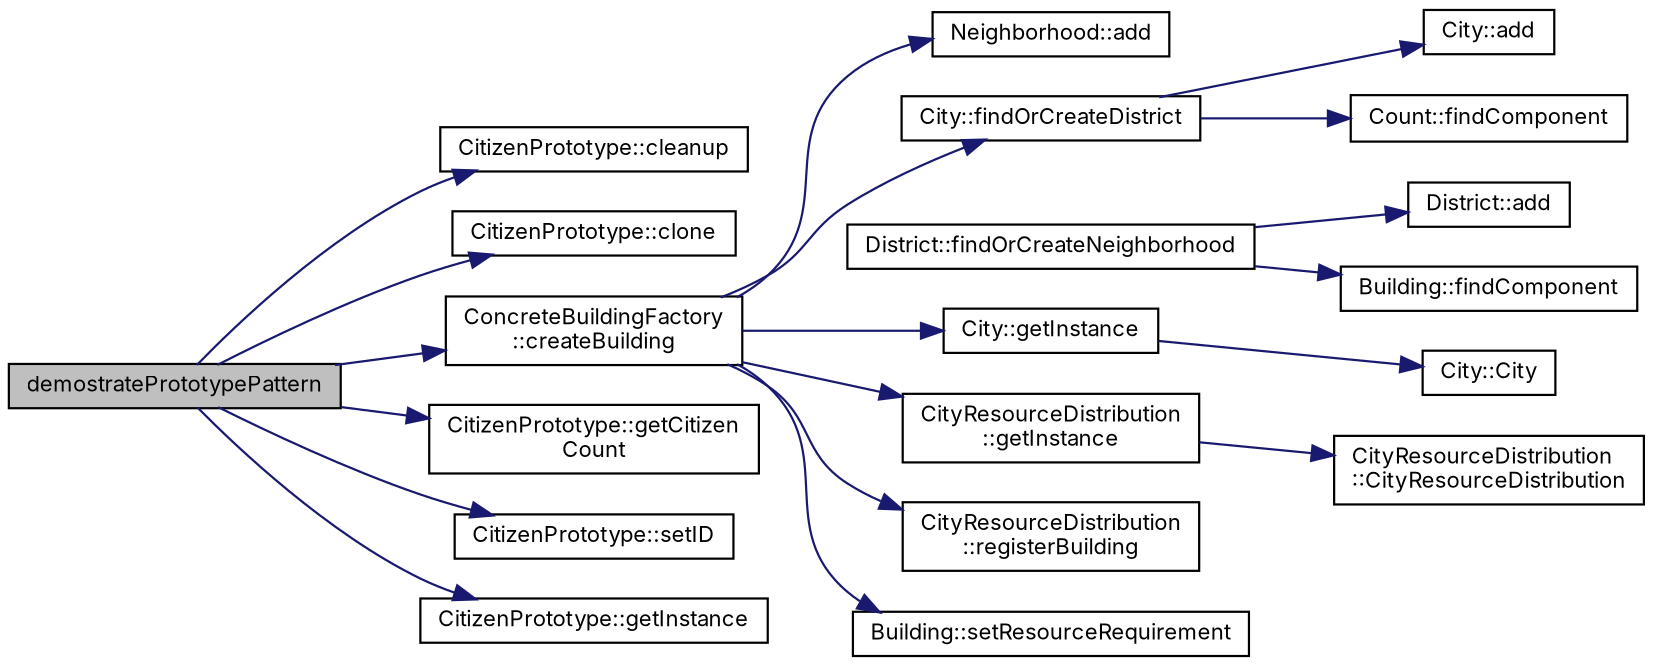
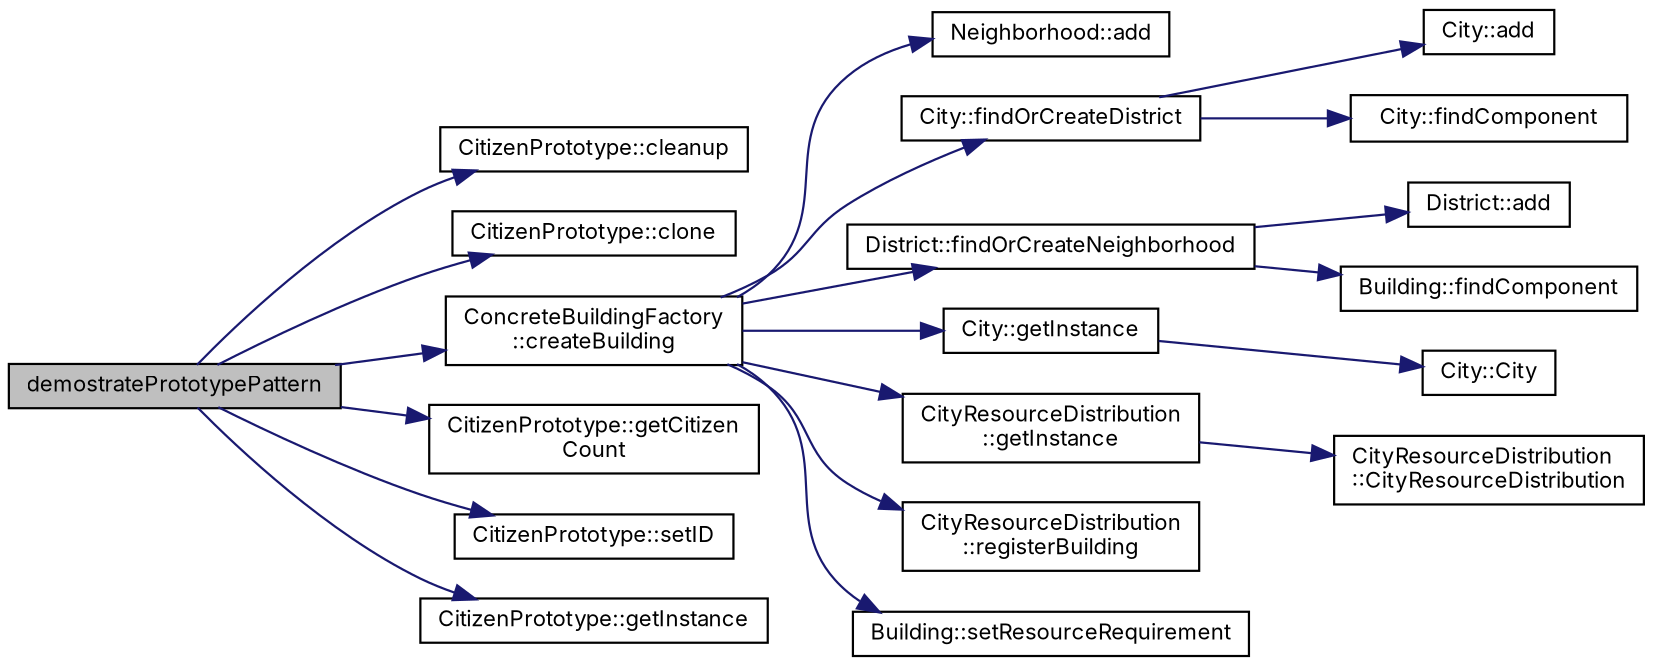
node "Count::findComponent": label "Count::findComponent" -> "City::findComponent"
edge "ConcreteBuildingFactory ::createBuilding" -> "District::findOrCreateNeighborhood": added
